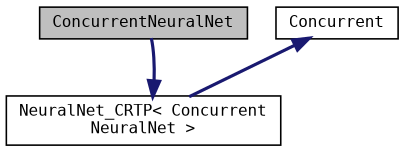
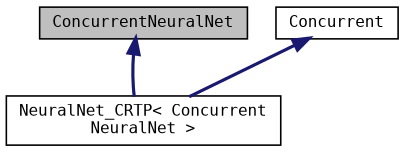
edge "ConcurrentNeuralNet" -> "NeuralNet_CRTP< Concurrent NeuralNet >": reversed
